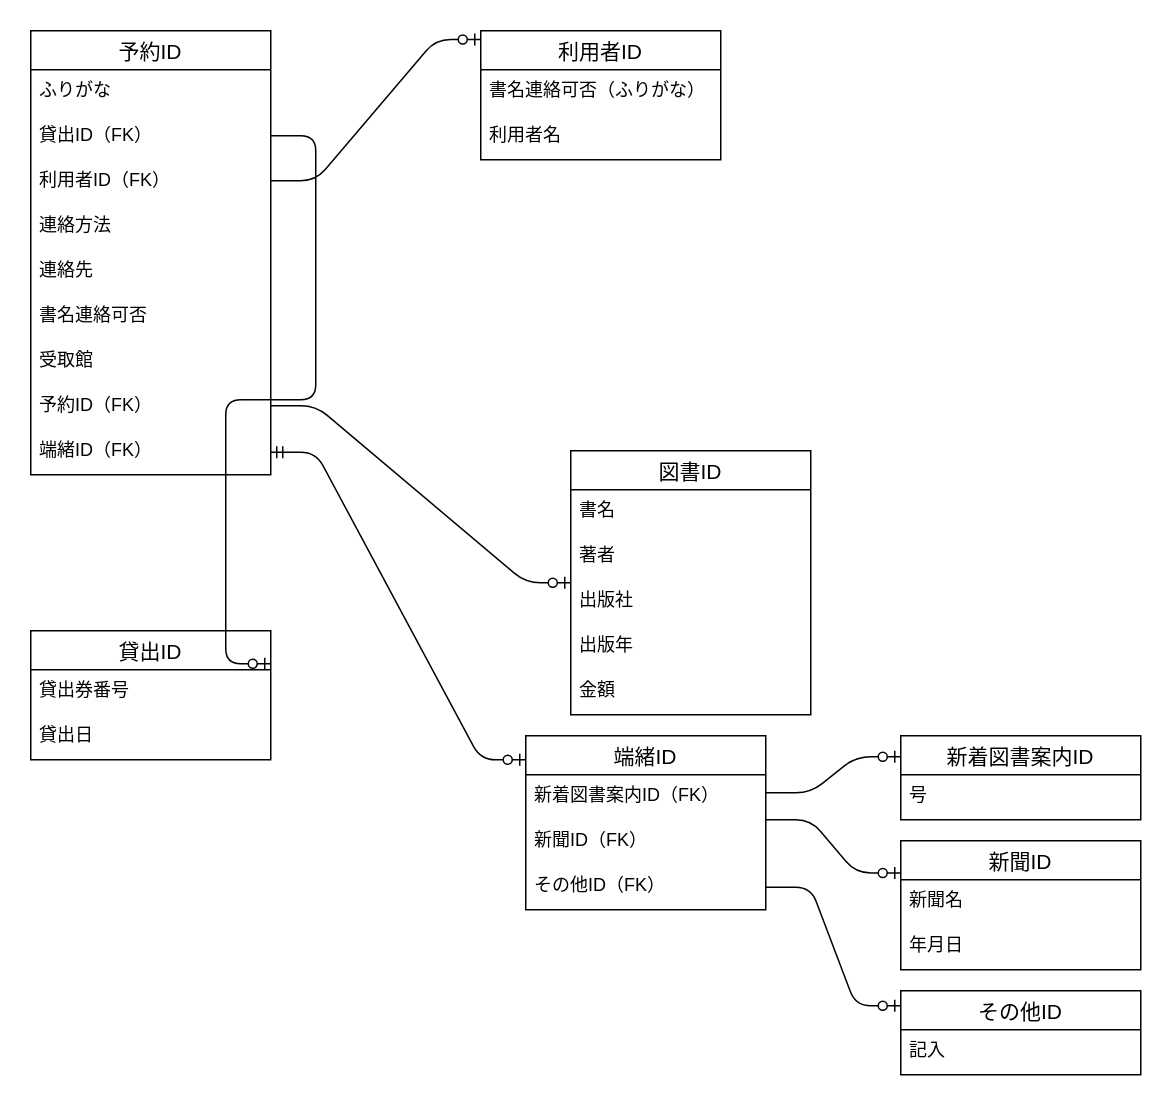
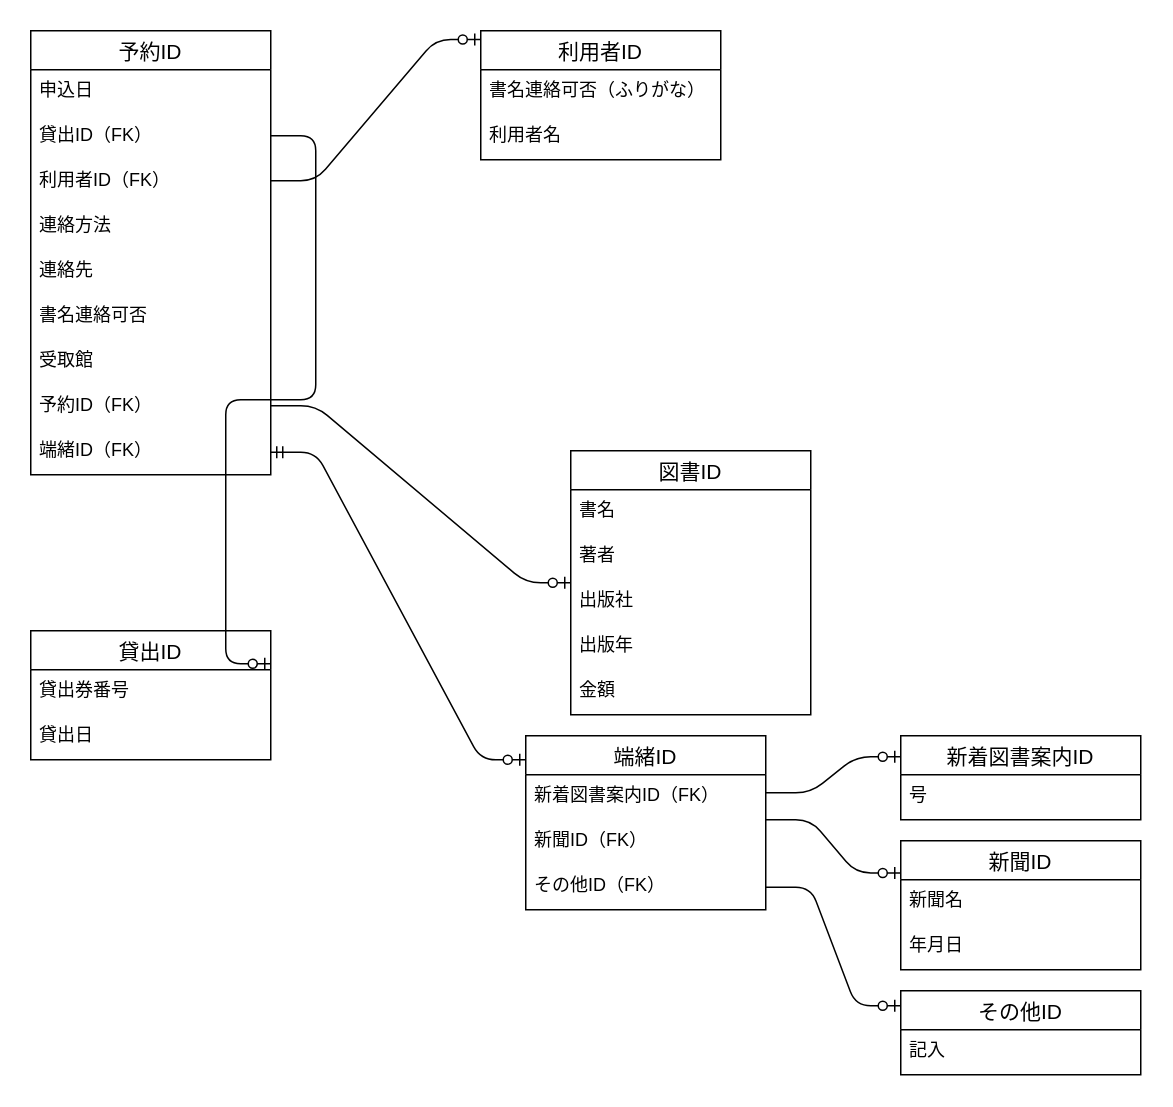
node "ふりがな": label "ふりがな" -> "申込日"
